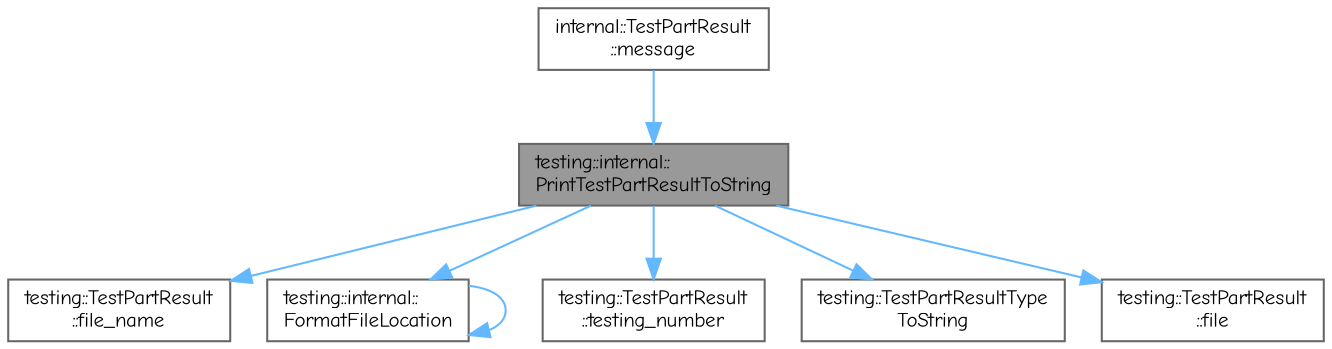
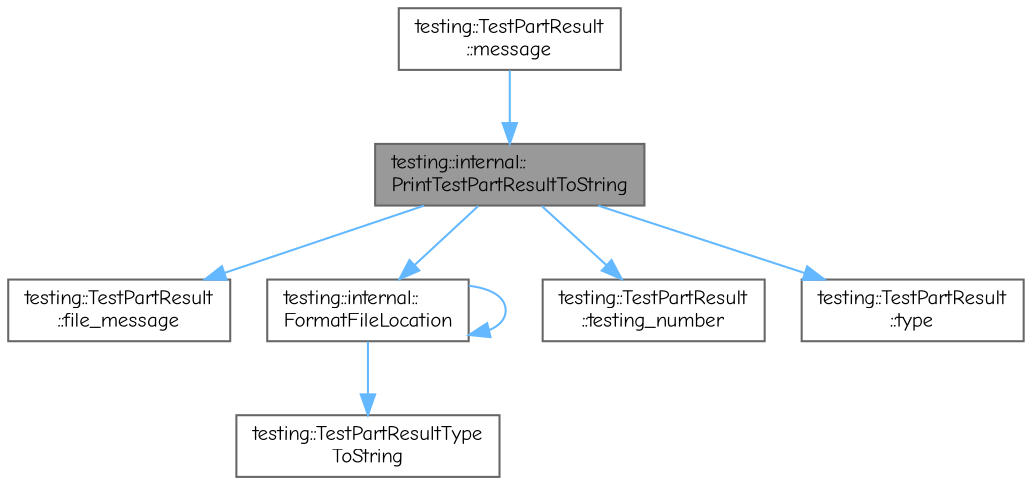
node "internal::TestPartResult ::message": label "internal::TestPartResult ::message" -> "testing::TestPartResult ::message"
edge "testing::internal:: PrintTestPartResultToString" -> "testing::TestPartResultType ToString": now "testing::internal:: FormatFileLocation" -> "testing::TestPartResultType ToString"
node "testing::TestPartResult ::file_name": label "testing::TestPartResult ::file_name" -> "testing::TestPartResult ::file_message"
node "testing::TestPartResult ::file": label "testing::TestPartResult ::file" -> "testing::TestPartResult ::type"
